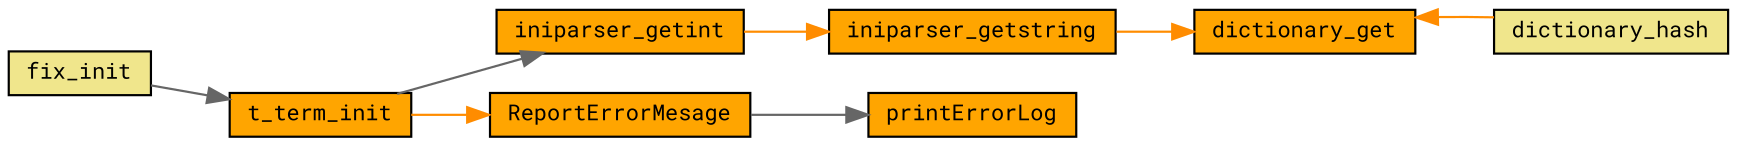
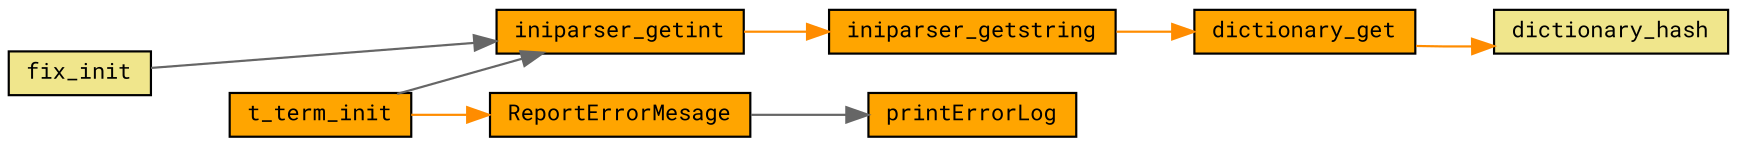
edge "dictionary_hash" -> "dictionary_get": reversed
edge "fix_init" -> "t_term_init": now "fix_init" -> "iniparser_getint"
